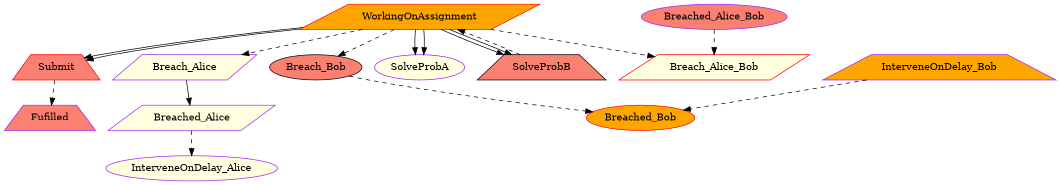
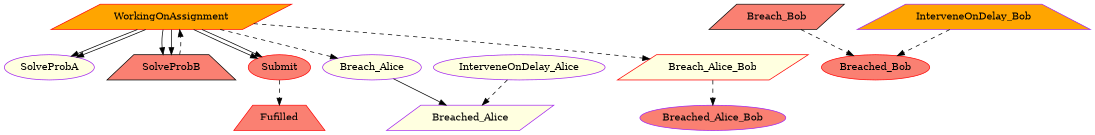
edge "Breached_Alice_Bob" -> "Breach_Alice_Bob": reversed
edge "WorkingOnAssignment" -> "Breach_Bob": removed
node "Submit": shape trapezium -> ellipse
node "Breach_Alice": shape parallelogram -> ellipse
node "Breach_Bob": shape ellipse -> parallelogram
node "Fufilled": color purple -> red
node "Breached_Bob": fillcolor orange -> salmon
edge "Breached_Alice" -> "InterveneOnDelay_Alice": reversed
